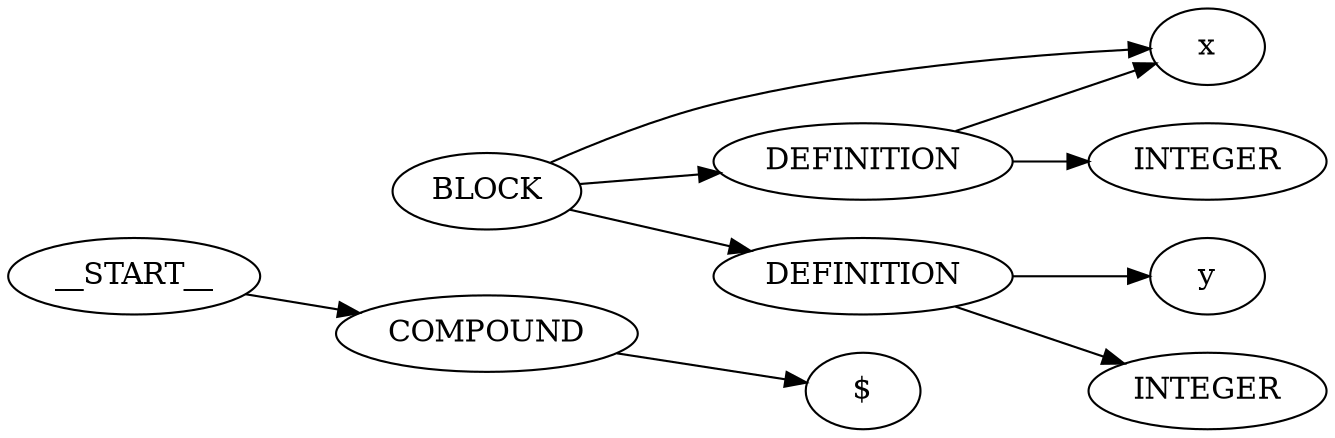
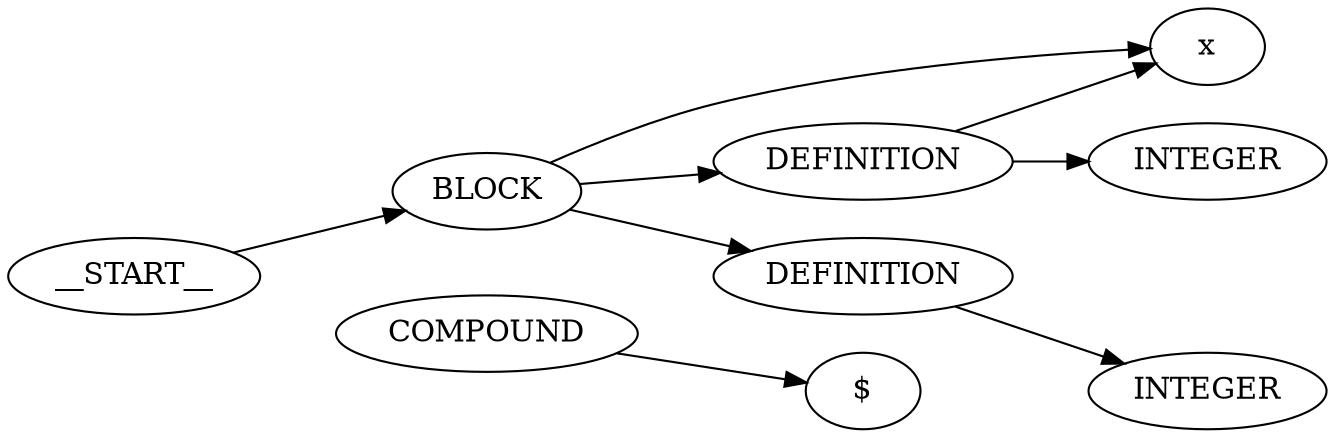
node "y": removed
edge "__START__" -> "COMPOUND": now "__START__" -> "BLOCK"
